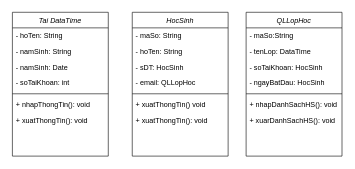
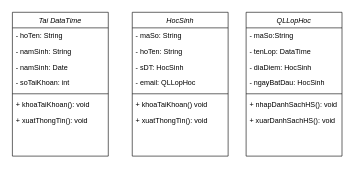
node "- soTaiKhoan: HocSinh": label "- soTaiKhoan: HocSinh" -> "- diaDiem: HocSinh"
node "+ nhapThongTin(): void": label "+ nhapThongTin(): void" -> "+ khoaTaiKhoan(): void"
node "+ xuatThongTin() void": label "+ xuatThongTin() void" -> "+ khoaTaiKhoan() void"
